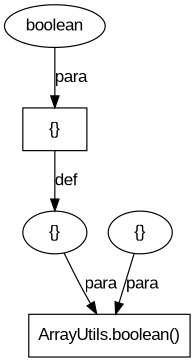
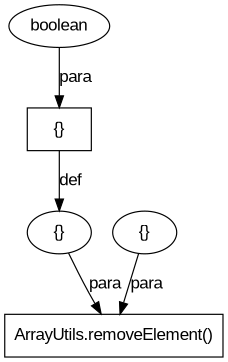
node "ArrayUtils.boolean()": label "ArrayUtils.boolean()" -> "ArrayUtils.removeElement()"
